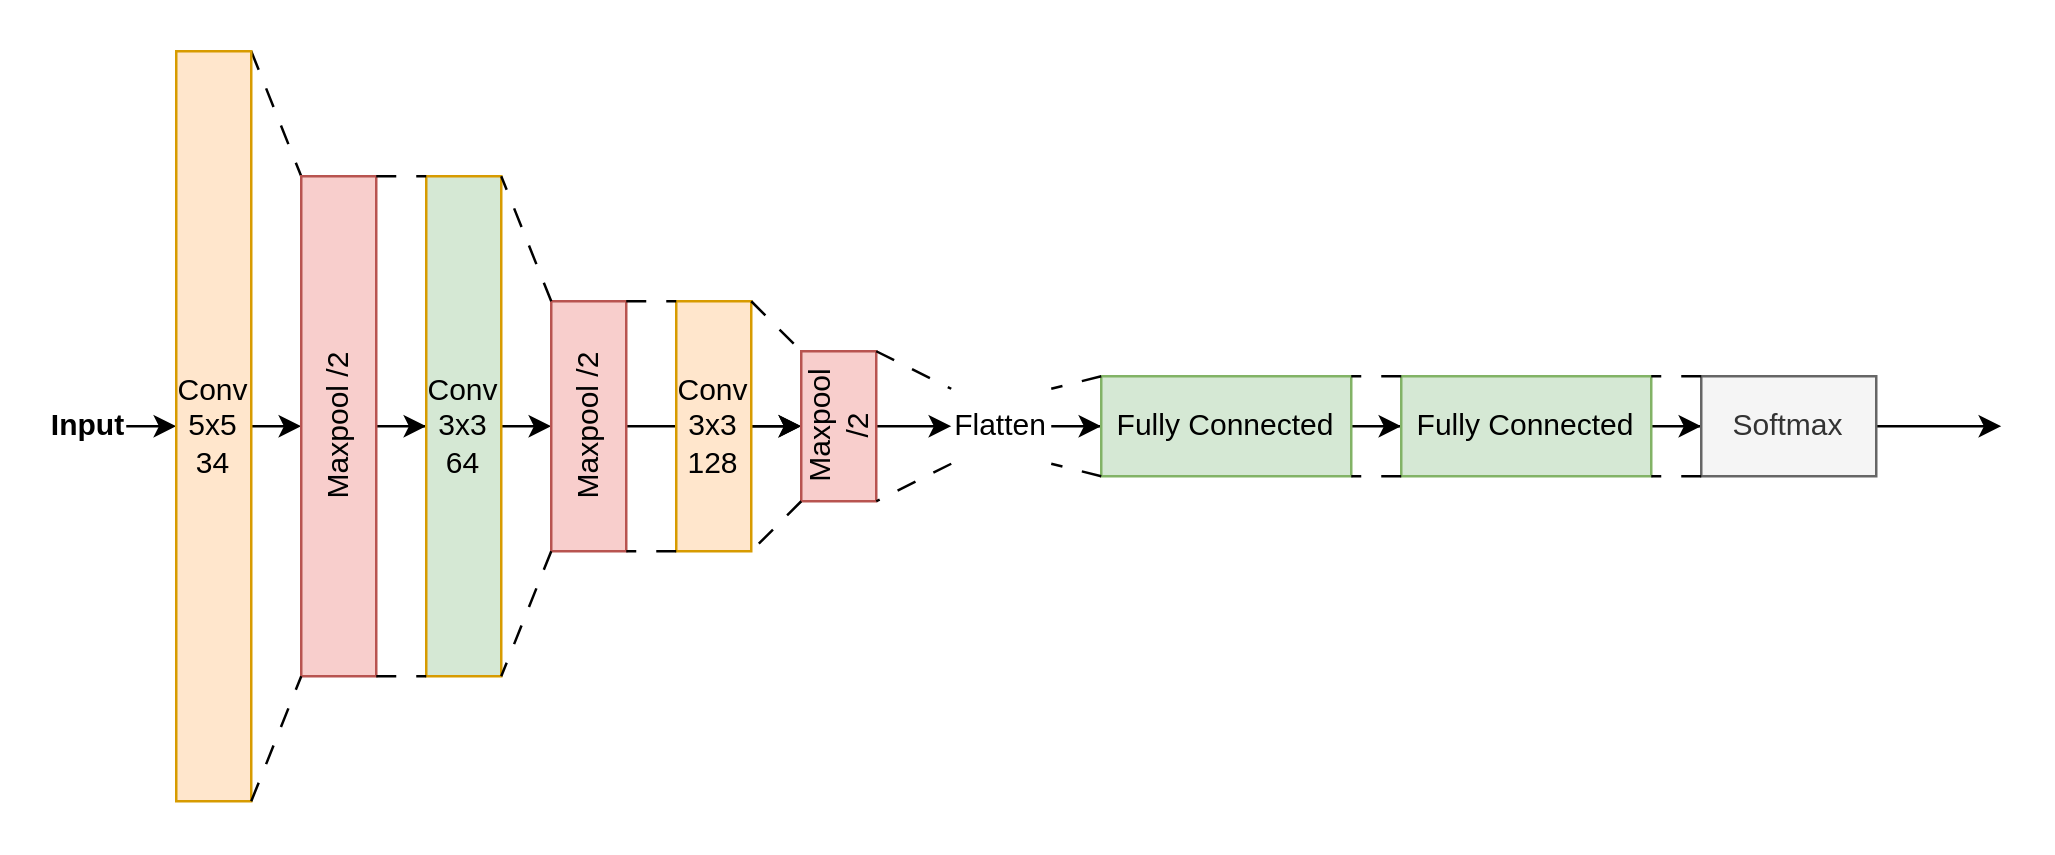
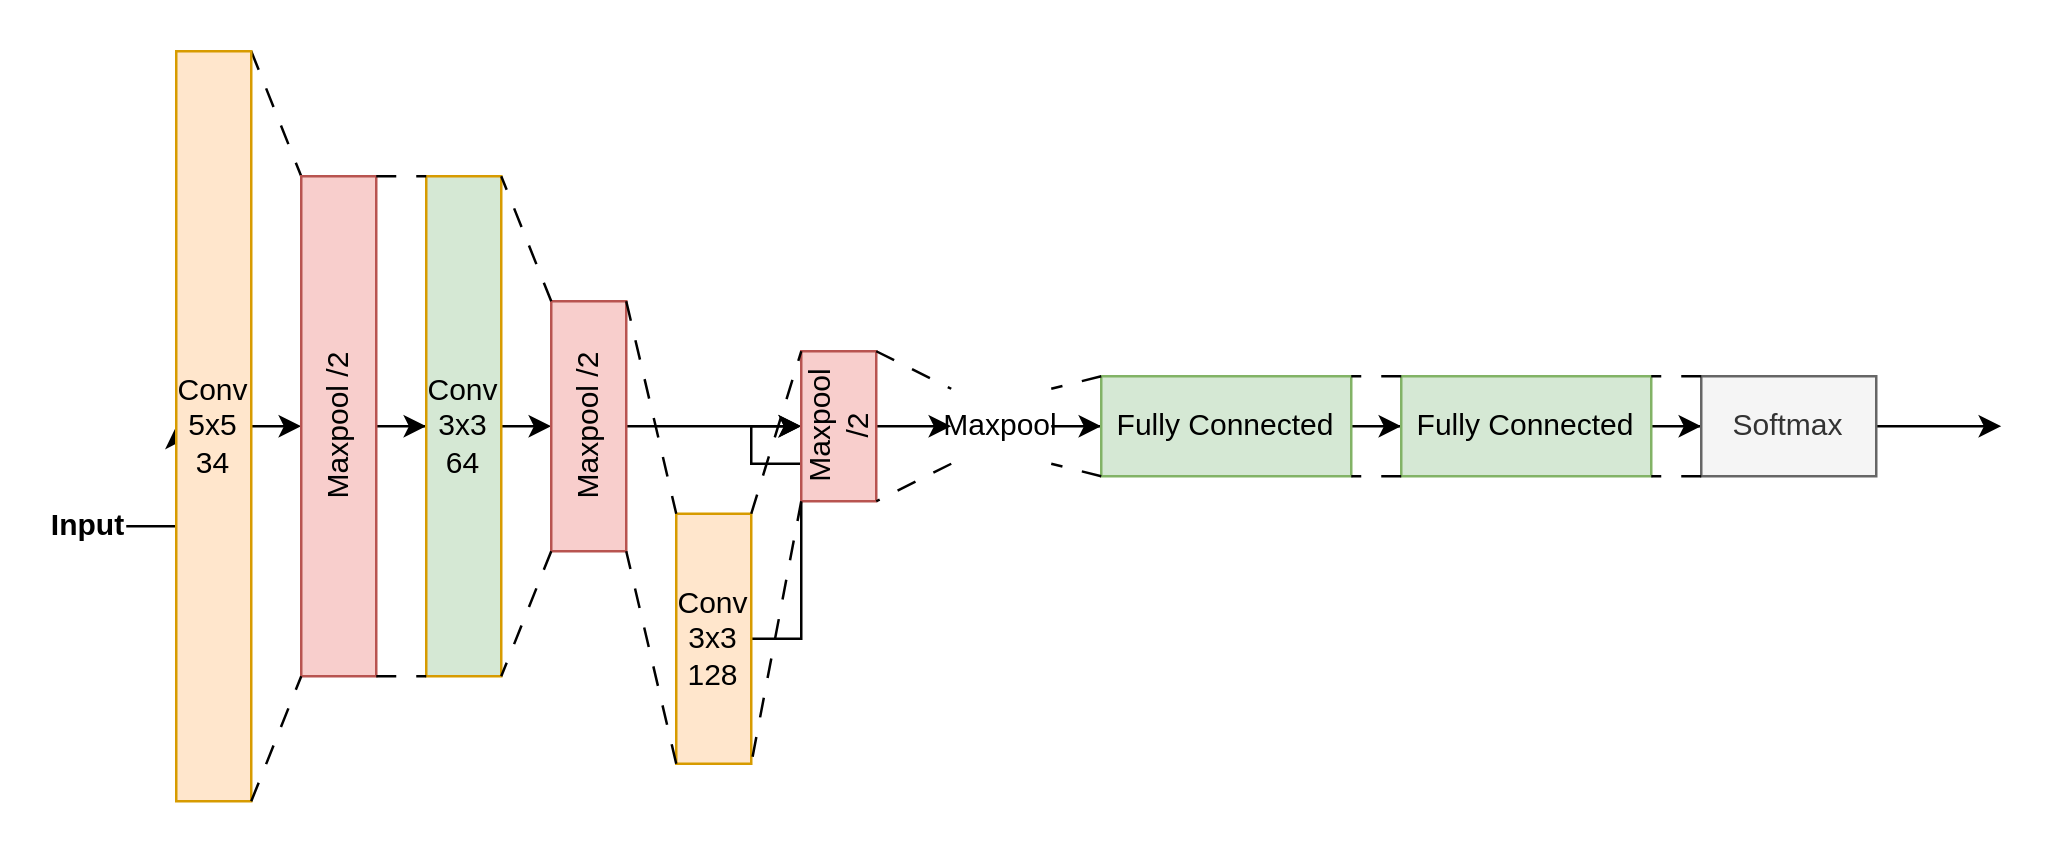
node "Input": moved (89, 426) -> (89, 526)
node "Conv 3x3 128": moved (714, 426) -> (714, 639)
node "Flatten": label "Flatten" -> "Maxpool"
